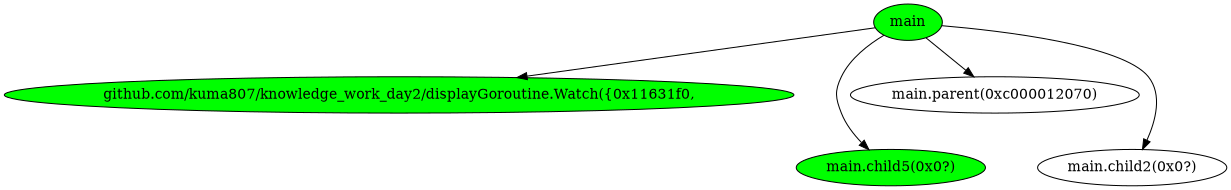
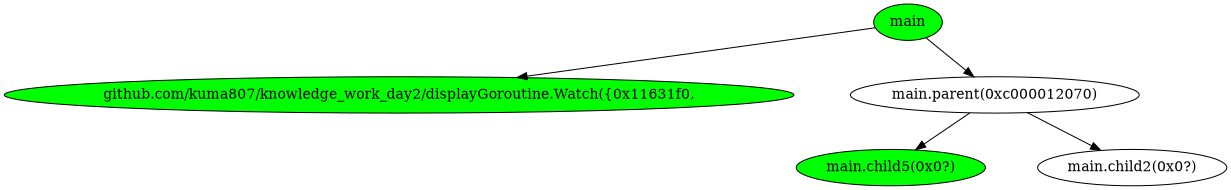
edge "main" -> "main.child2(0x0?)": now "main.parent(0xc000012070)" -> "main.child2(0x0?)"
edge "main" -> "main.child5(0x0?)": now "main.parent(0xc000012070)" -> "main.child5(0x0?)"
